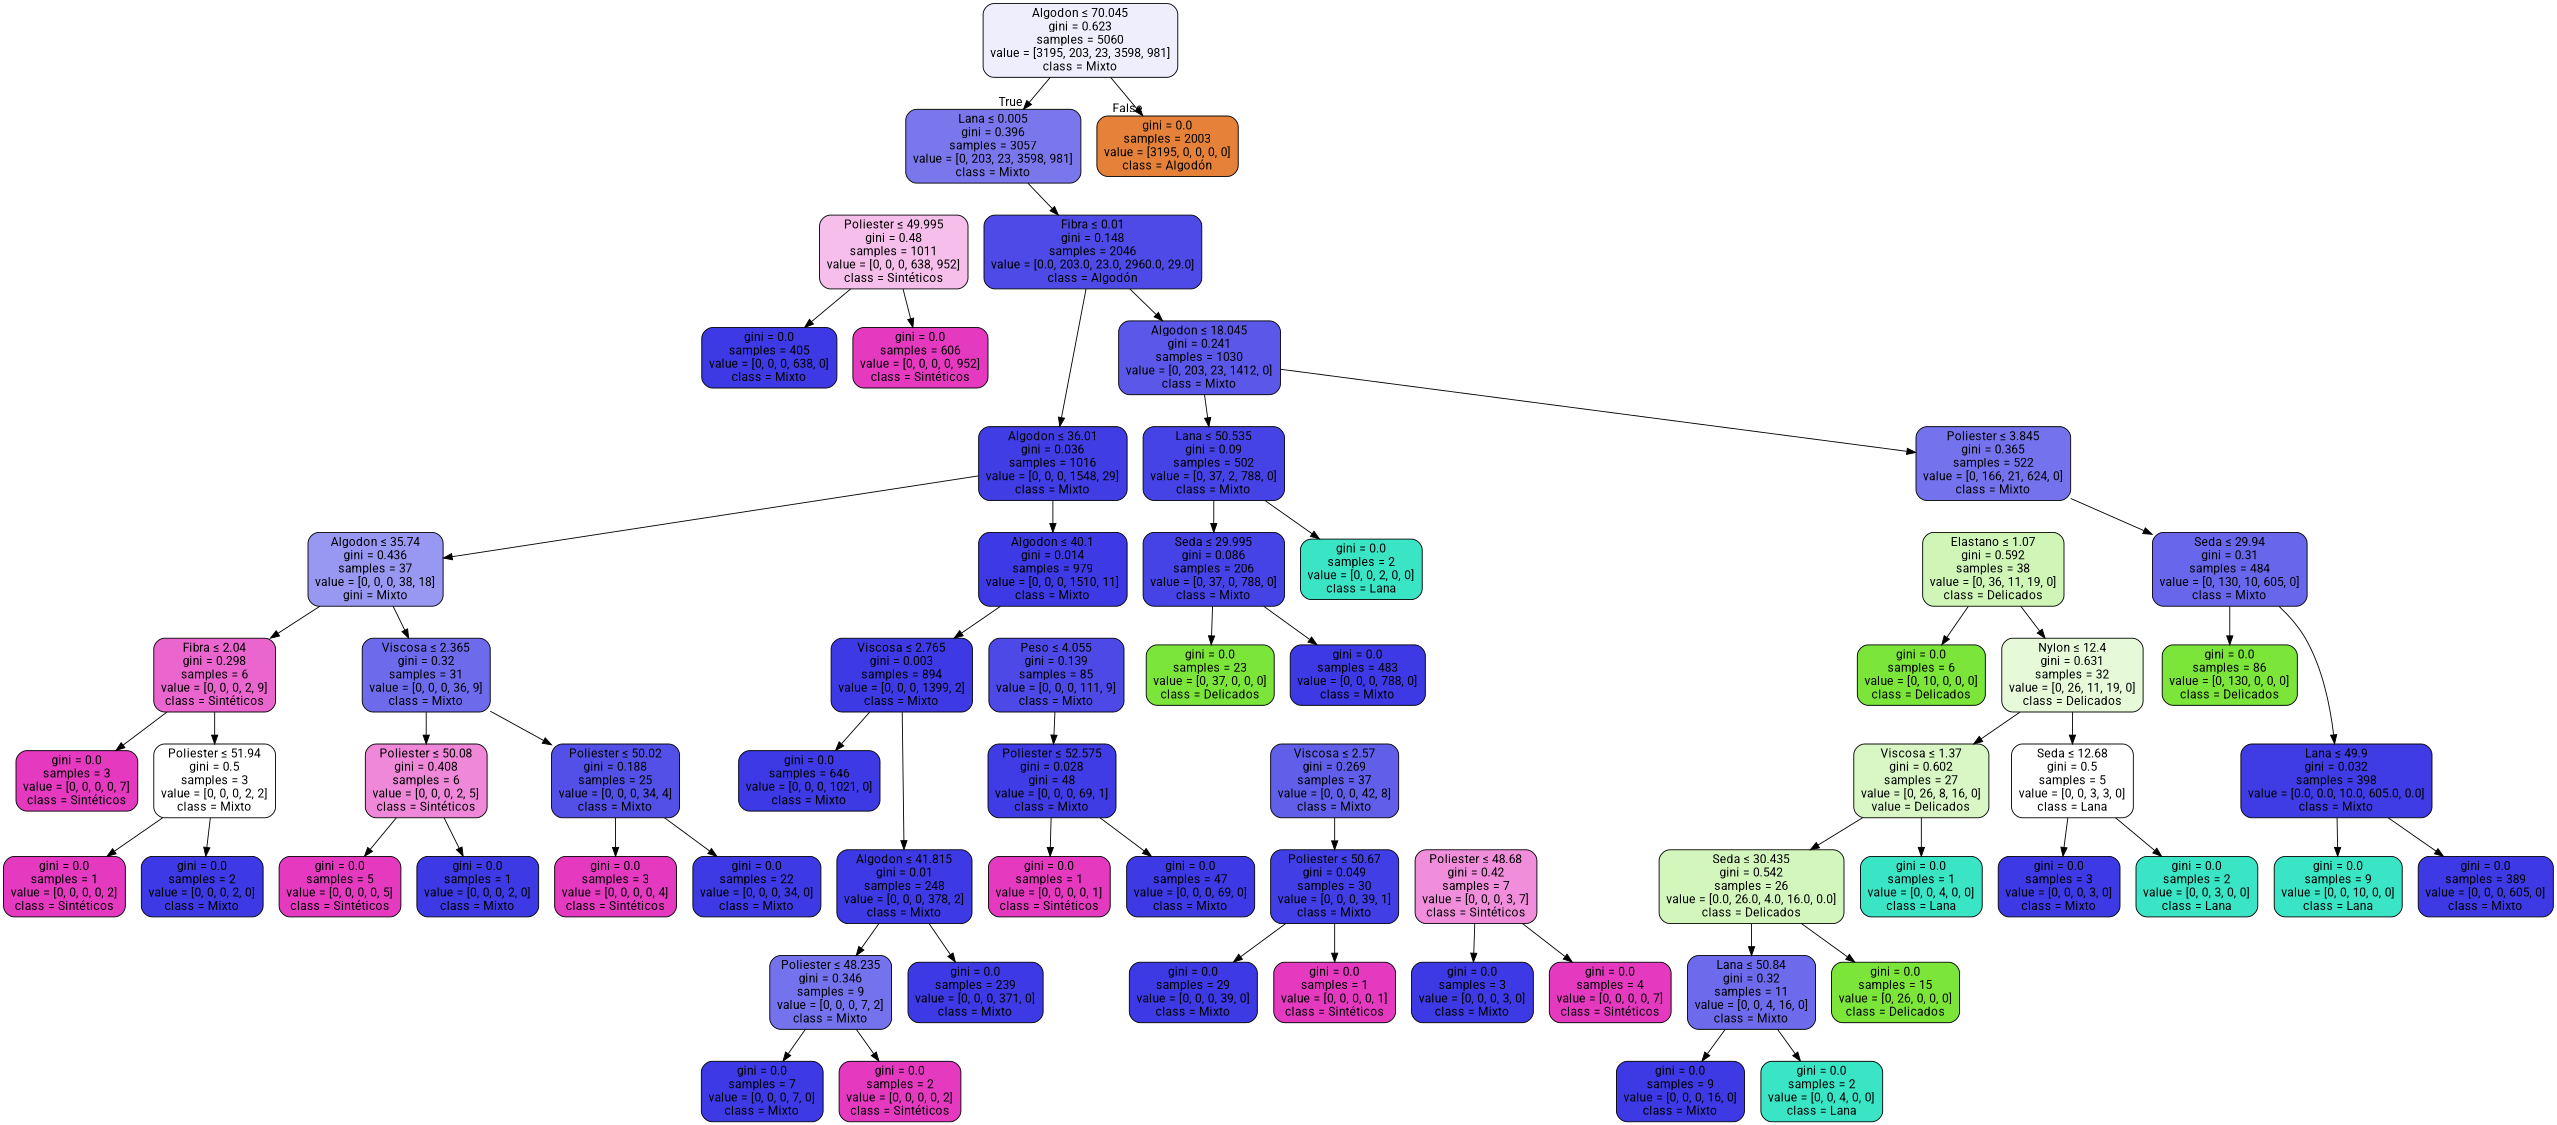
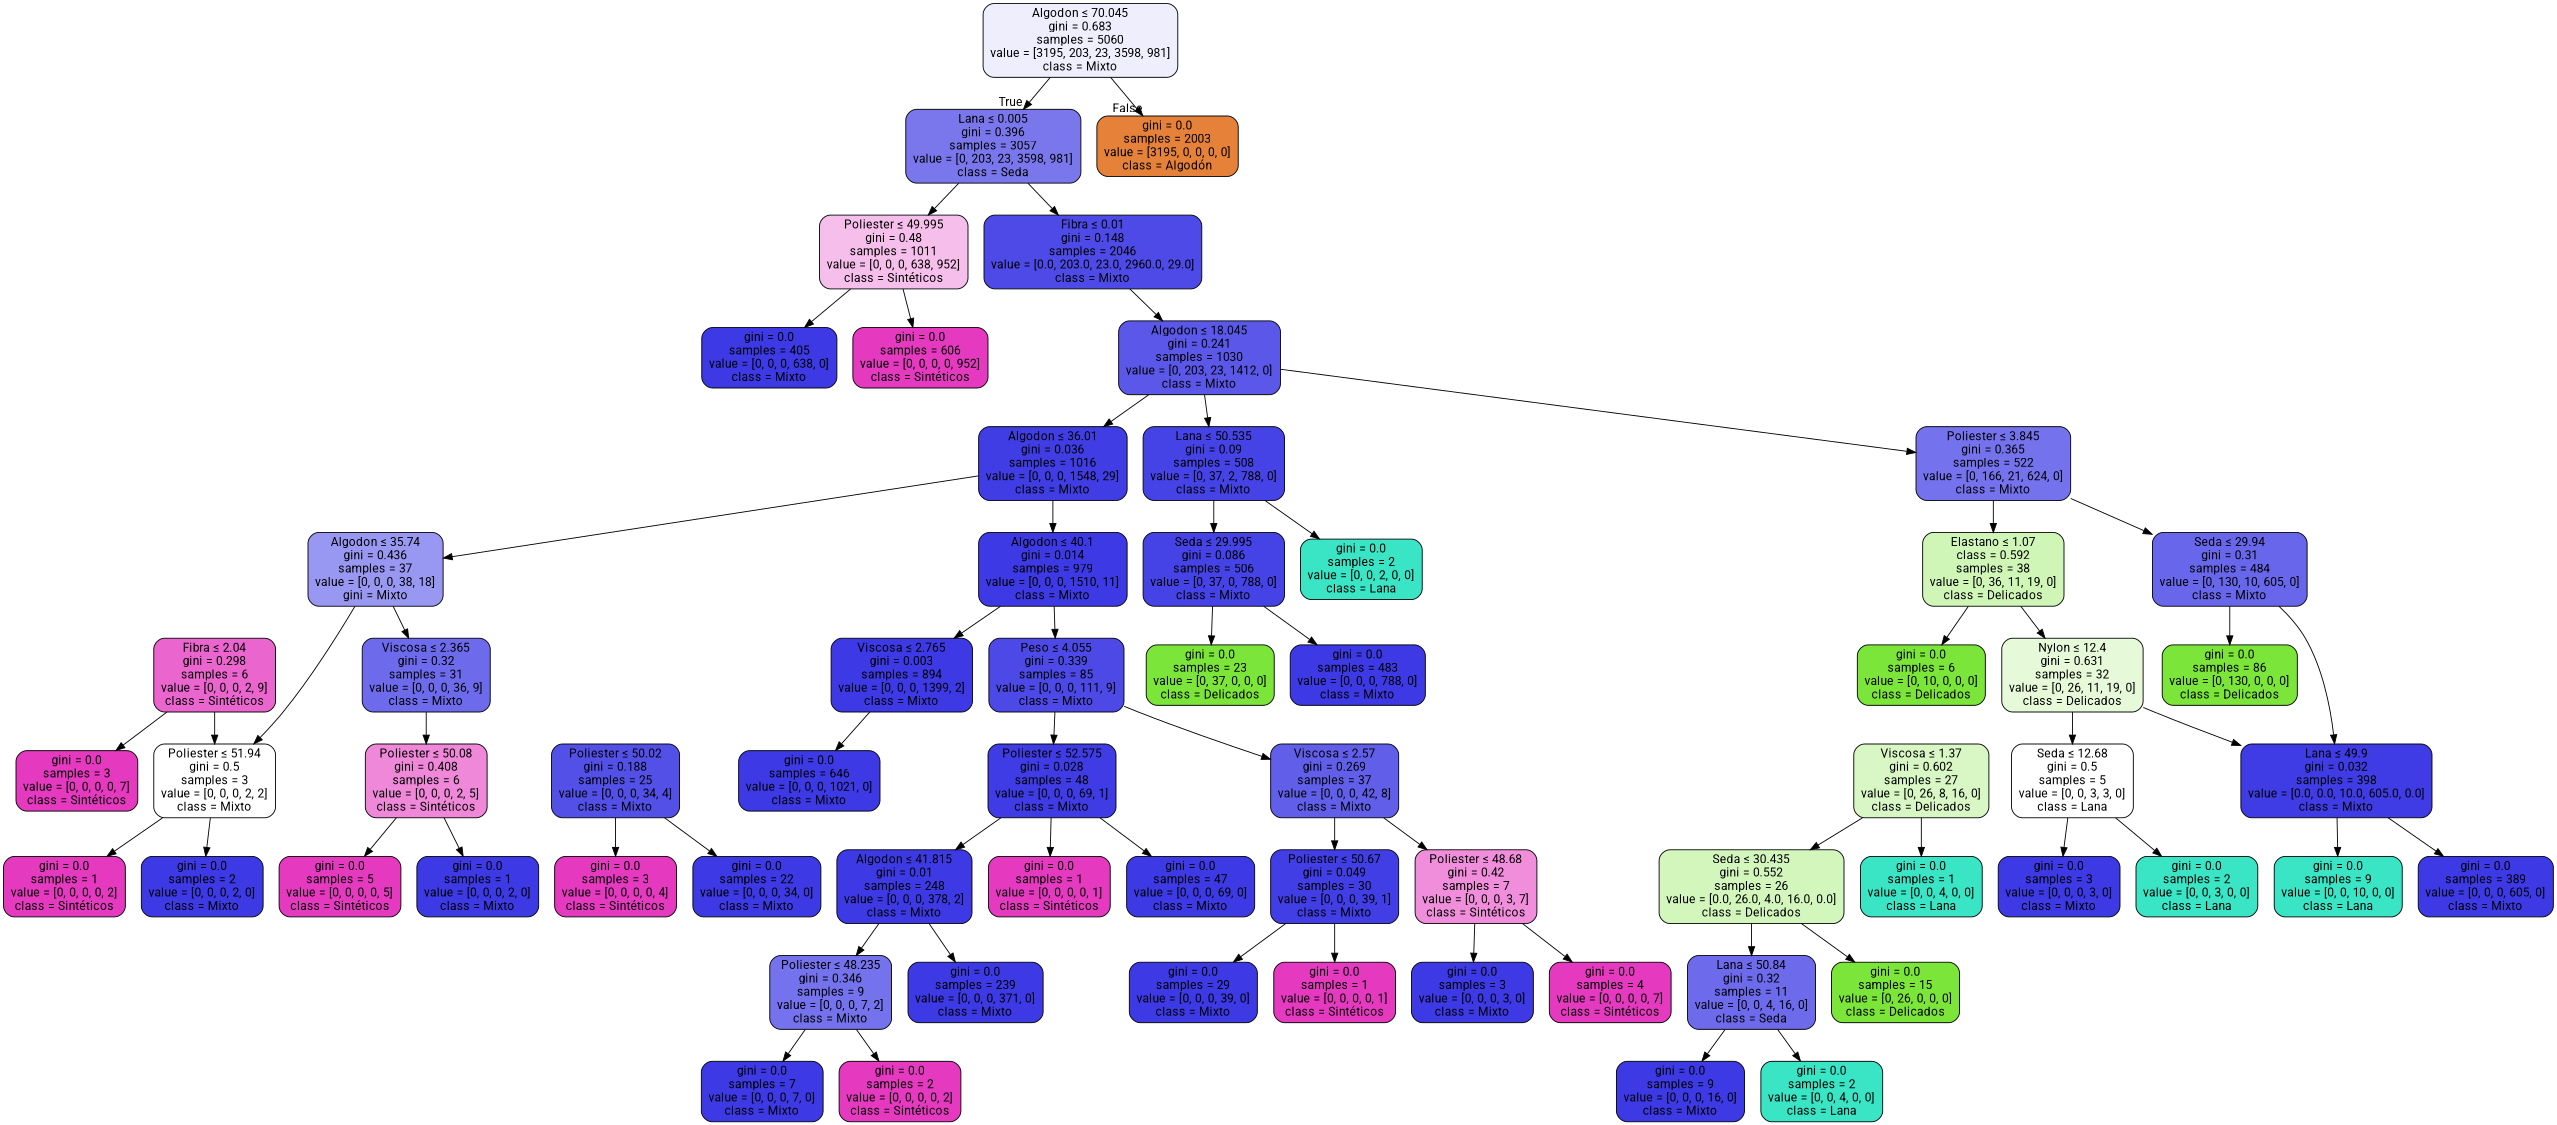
node "Algodon ≤ 70.045": text "gini = 0.623" -> "gini = 0.683"
node "Lana ≤ 0.005": text "class = Mixto" -> "class = Seda"
edge "Lana ≤ 0.005" -> "Poliester ≤ 49.995": added
node "Fibra ≤ 0.01": text "class = Algodón" -> "class = Mixto"
edge "Fibra ≤ 0.01" -> "Algodon ≤ 36.01": now "Algodon ≤ 18.045" -> "Algodon ≤ 36.01"
node "Lana ≤ 50.535": text "samples = 502" -> "samples = 508"
edge "Poliester ≤ 3.845" -> "Elastano ≤ 1.07": added
node "Elastano ≤ 1.07": text "gini = 0.592" -> "class = 0.592"
node "Seda ≤ 29.995": text "samples = 206" -> "samples = 506"
edge "Algodon ≤ 40.1" -> "Peso ≤ 4.055": added
edge "Algodon ≤ 35.74" -> "Fibra ≤ 2.04": now "Algodon ≤ 35.74" -> "Poliester ≤ 51.94"
node "Peso ≤ 4.055": text "gini = 0.139" -> "gini = 0.339"
edge "Nylon ≤ 12.4" -> "Viscosa ≤ 1.37": now "Nylon ≤ 12.4" -> "Lana ≤ 49.9"
edge "Viscosa ≤ 2.365" -> "Poliester ≤ 50.02": removed
edge "Peso ≤ 4.055" -> "Viscosa ≤ 2.57": added
edge "Viscosa ≤ 2.765" -> "Algodon ≤ 41.815": now "Poliester ≤ 52.575" -> "Algodon ≤ 41.815"
node "Poliester ≤ 52.575": text "gini = 48" -> "samples = 48"
node "Viscosa ≤ 1.37": text "value = Delicados" -> "class = Delicados"
edge "Viscosa ≤ 2.57" -> "Poliester ≤ 48.68": added
node "Seda ≤ 30.435": text "gini = 0.542" -> "gini = 0.552"
node "Lana ≤ 50.84": text "class = Mixto" -> "class = Seda"
